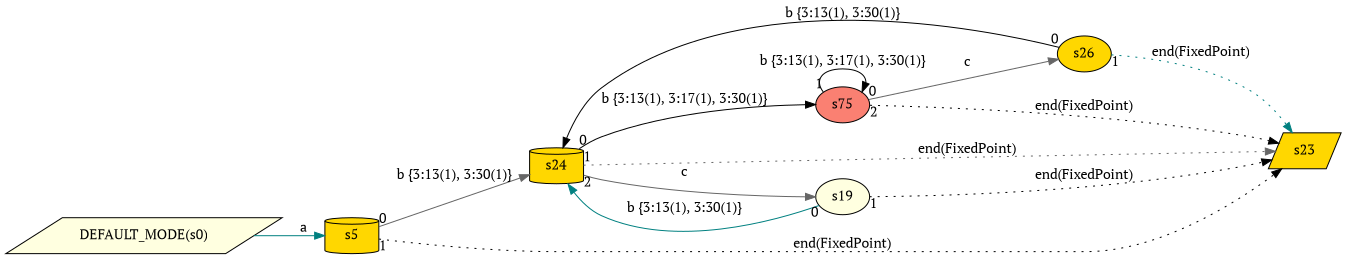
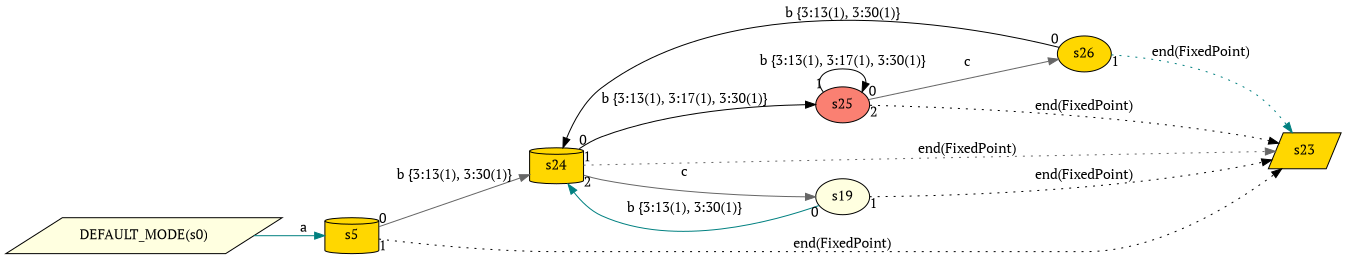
node "s75": label "s75" -> "s25"
